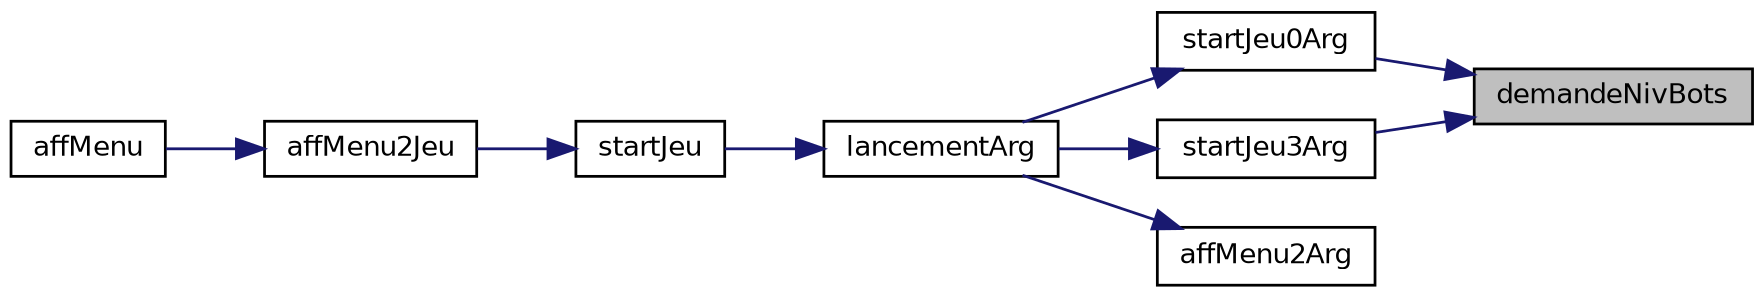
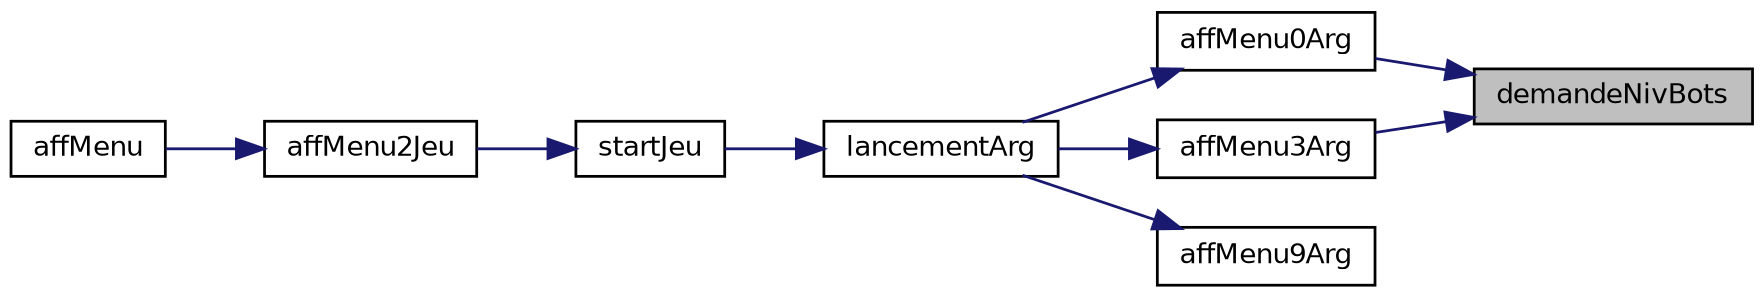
node "startJeu0Arg": label "startJeu0Arg" -> "affMenu0Arg"
node "startJeu3Arg": label "startJeu3Arg" -> "affMenu3Arg"
node "affMenu2Arg": label "affMenu2Arg" -> "affMenu9Arg"
